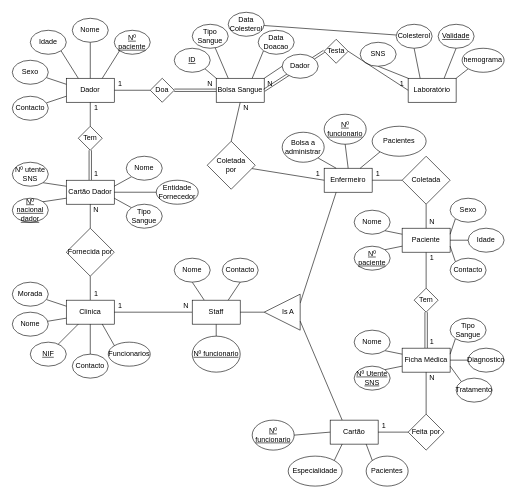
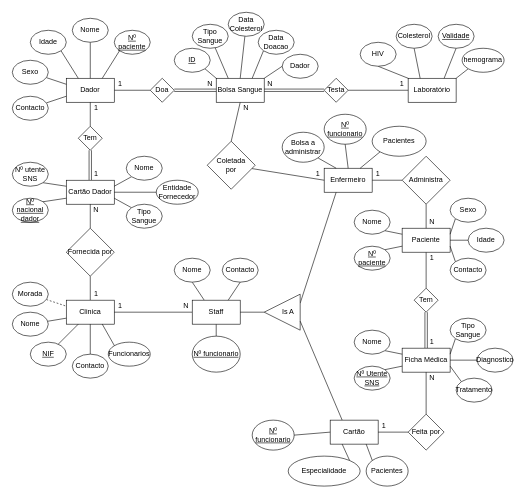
edge "Data Colesterol" -- "Colesterol": now "Data Colesterol" -- "Bolsa Sangue"
node "Testa": moved (336, 51) -> (336, 90)
node "SNS": label "SNS" -> "HIV"
node "Coletada": label "Coletada" -> "Administra"
edge "Morada" -- "Clinica": style solid -> dashed
node "Diagnostico": moved (486, 360) -> (495, 360)
node "Especialidade": size 54x30 -> 72x30
